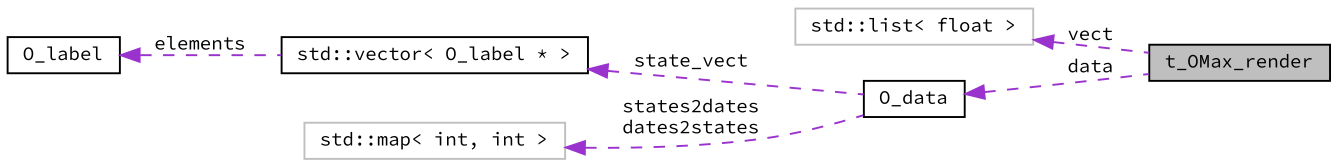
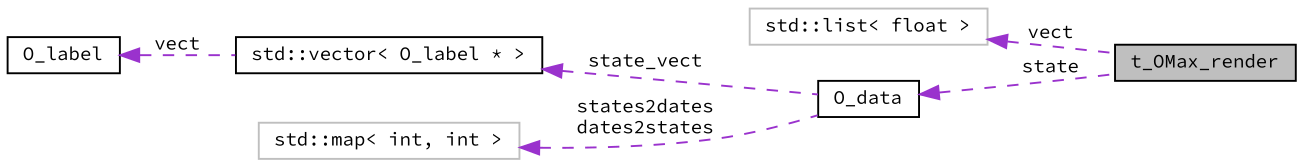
edge "std::vector< O_label * >" -> "O_label": label "elements" -> "vect"
edge "t_OMax_render" -> "O_data": label "data" -> "state"
